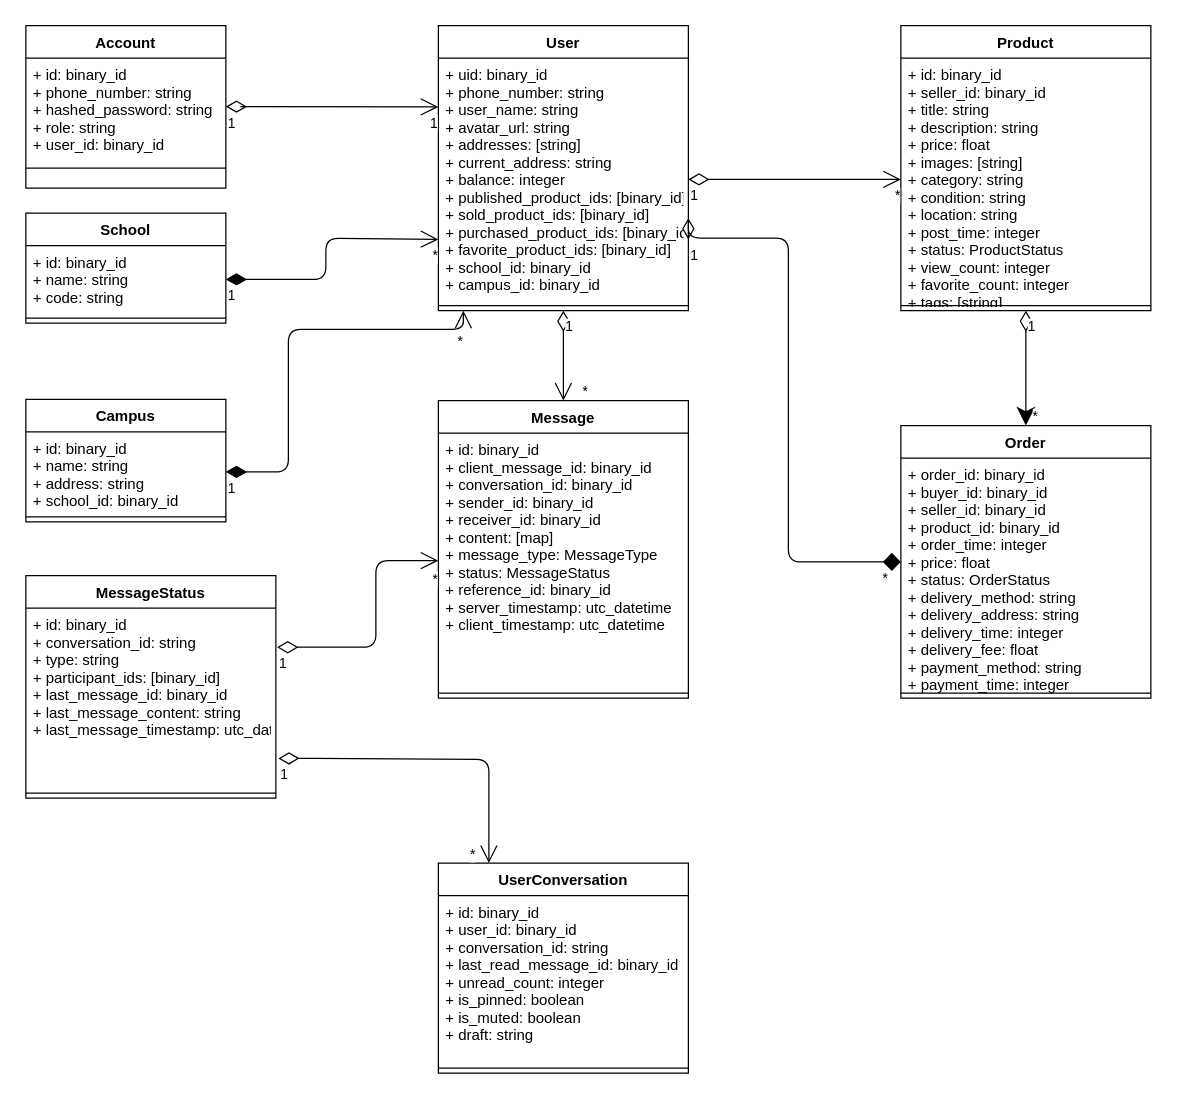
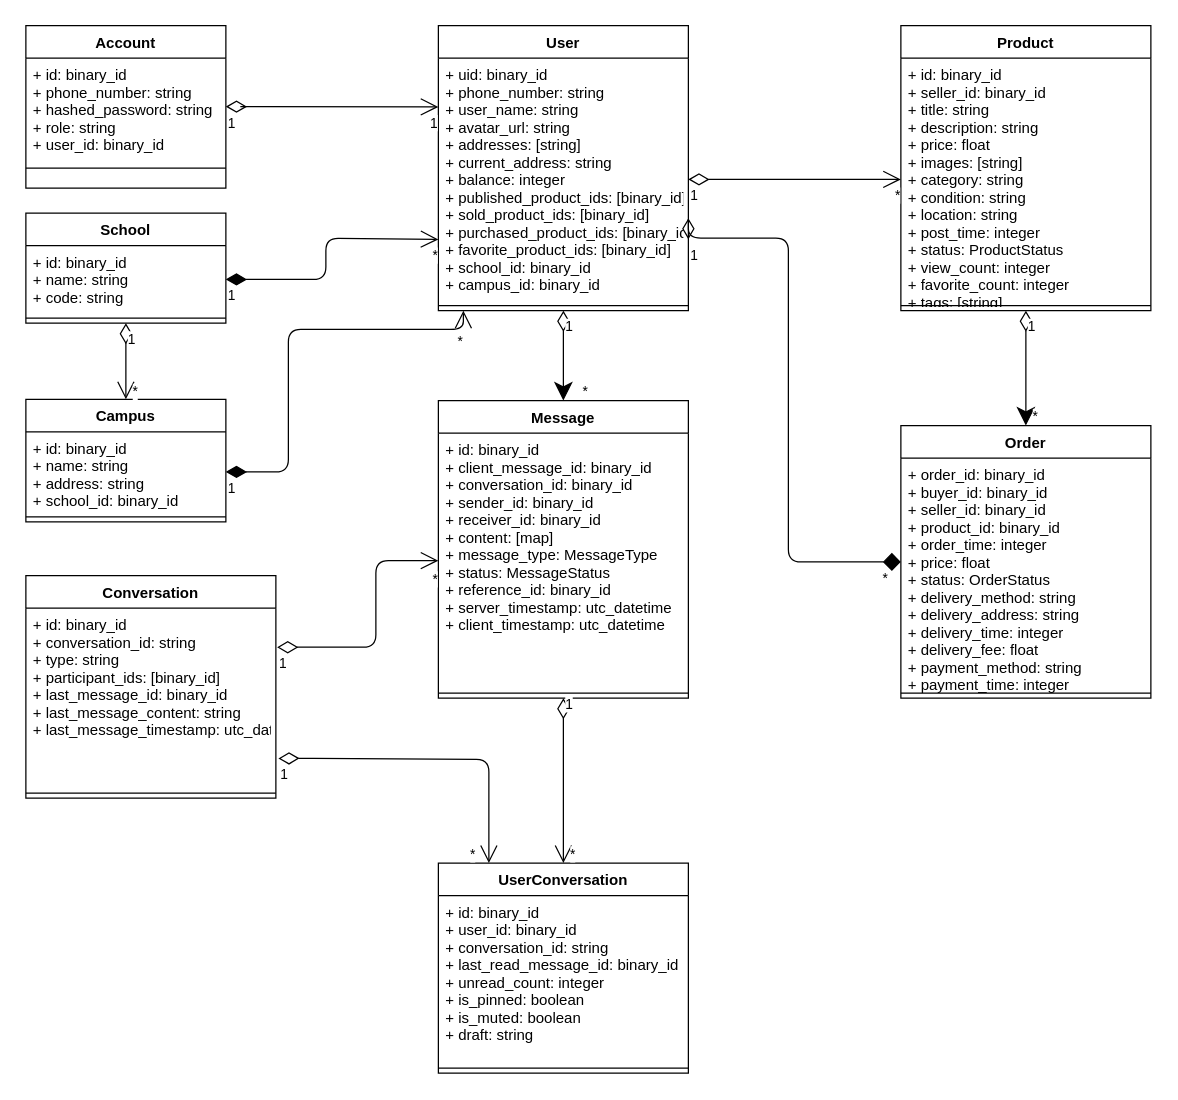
edge "School" -- "Campus": added, labels "1", "*"
edge "User" -- "Message": arrowhead open -> classic
node "MessageStatus": label "MessageStatus" -> "Conversation"
edge "Message" -- "UserConversation": added, labels "1", "*"
